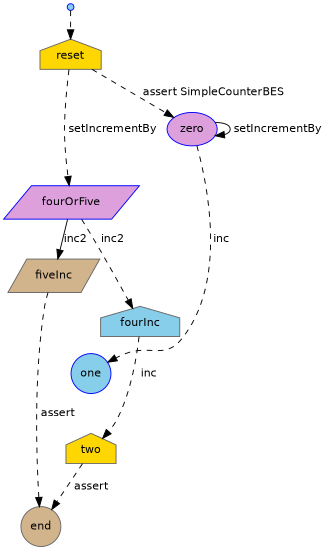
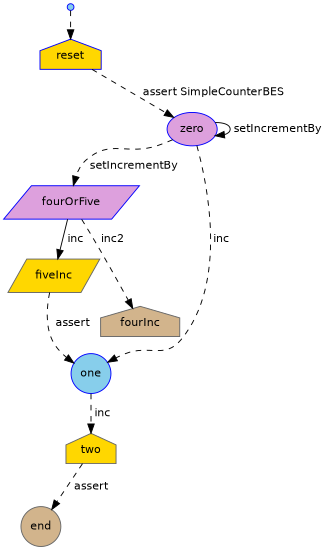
node "reset": color gray40 -> blue
edge "reset" -> "fourOrFive": now "zero" -> "fourOrFive"
edge "fourOrFive" -> "fiveInc": label " inc2 " -> " inc "
node "fiveInc": fillcolor tan -> gold
node "fourInc": fillcolor skyblue -> tan
edge "fourInc" -> "two": now "one" -> "two"
edge "fiveInc" -> "end": now "fiveInc" -> "one"
